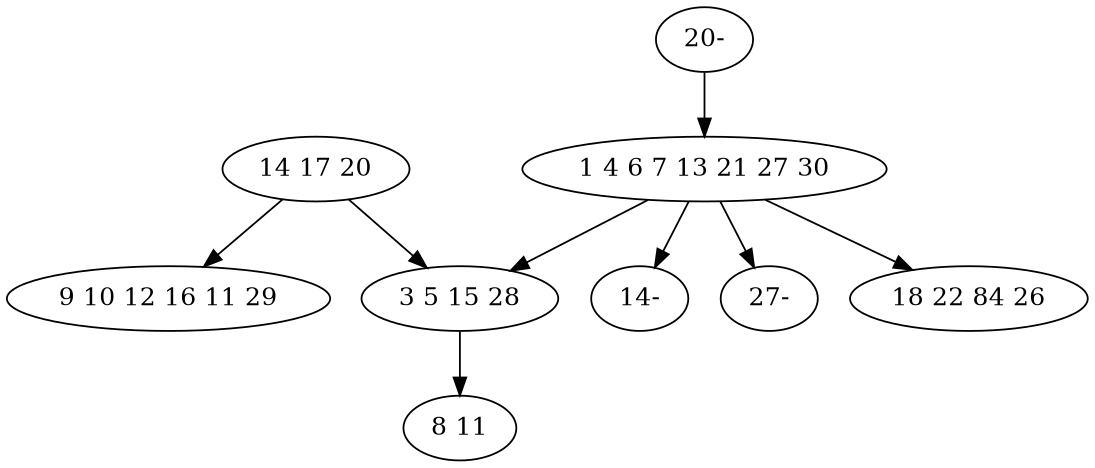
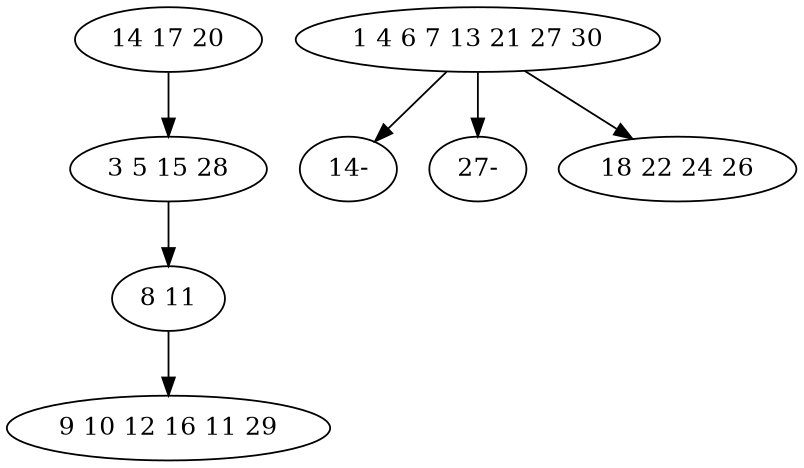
node "20-": removed
edge "14 17 20" -> "9 10 12 16 11 29": now "8 11" -> "9 10 12 16 11 29"
edge "1 4 6 7 13 21 27 30" -> "3 5 15 28": removed
node "18 22 84 26": label "18 22 84 26" -> "18 22 24 26"
